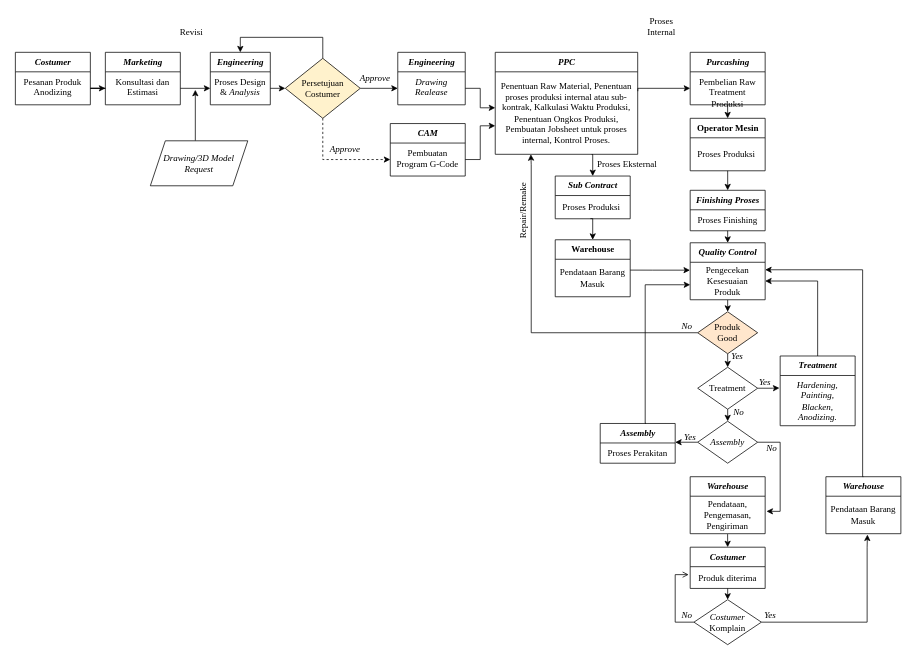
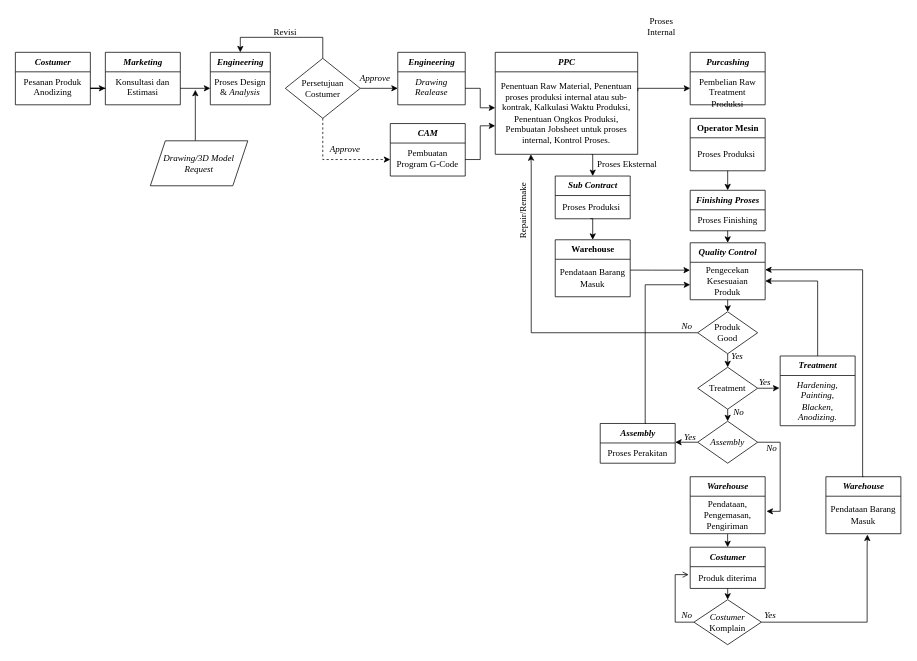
node "Revisi": moved (192, 33) -> (285, 33)
edge "Proses Design & Analysis" -> "Persetujuan Costumer": removed
node "Persetujuan Costumer": fillcolor #fff2cc -> #ffffff
edge "Pembelian Raw Treatment Produksi" -> "Operator Mesin": removed
node "Produk Good": fillcolor #ffe6cc -> #ffffff
